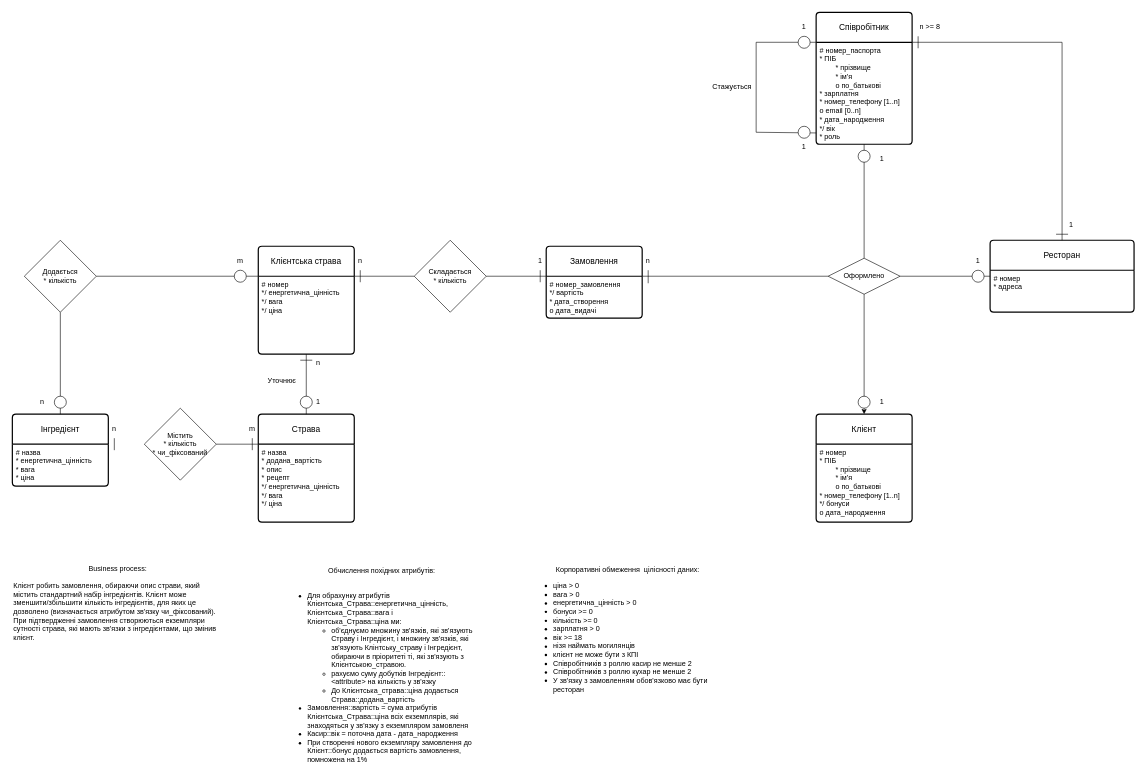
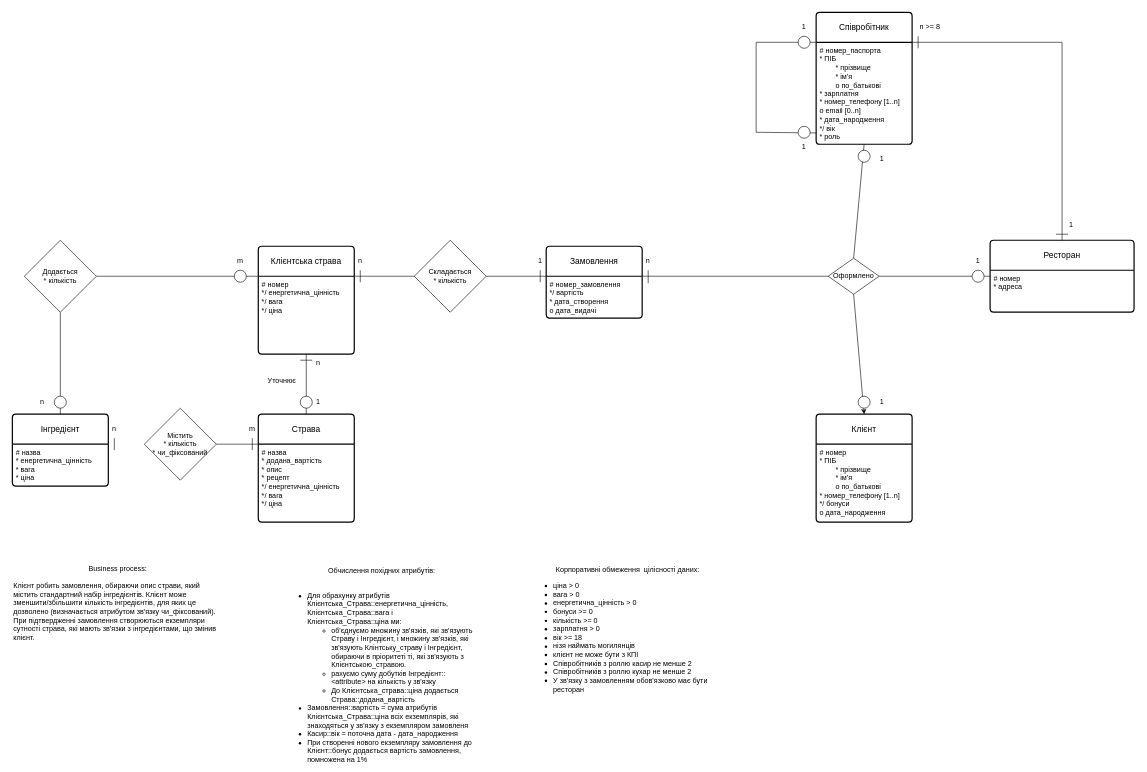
node "Стажується": removed
node "Оформлено": size 72x36 -> 51x36
